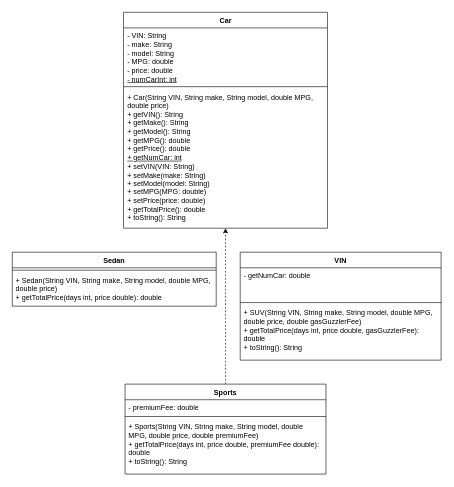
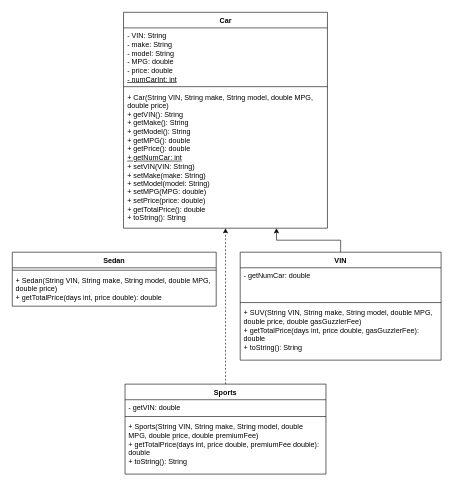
edge "VIN" -> "Car": added
node "- premiumFee: double": label "- premiumFee: double" -> "- getVIN: double"
